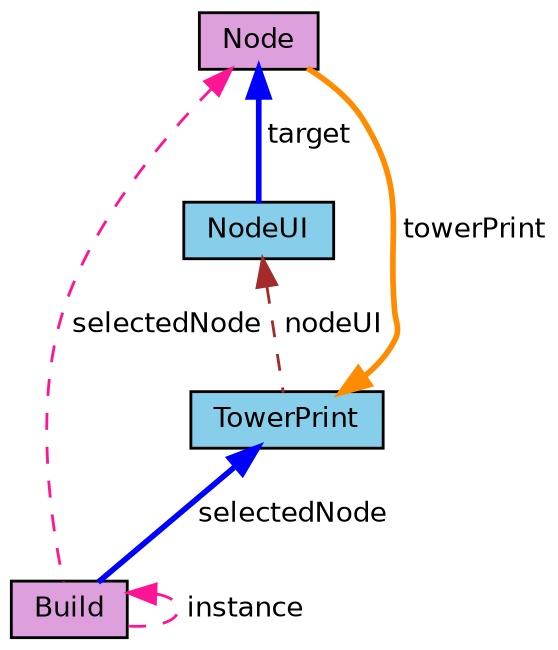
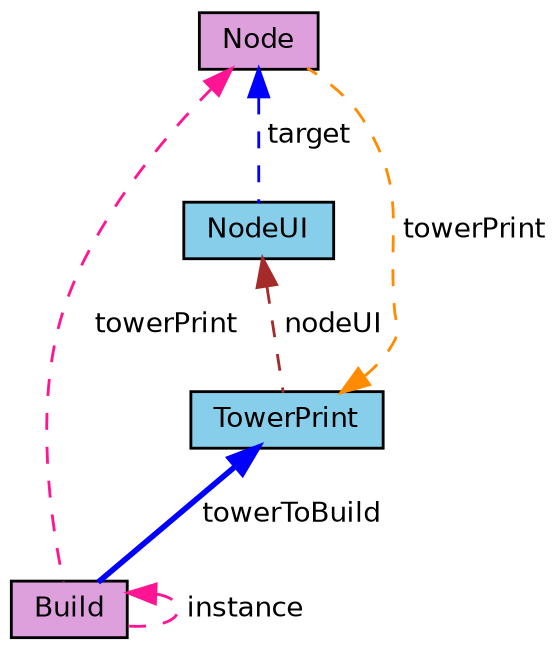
edge "NodeUI" -> "Node": style bold -> dashed
edge "Node" -> "TowerPrint": style bold -> dashed
edge "Build" -> "Node": label " selectedNode" -> " towerPrint"
edge "Build" -> "TowerPrint": label " selectedNode" -> " towerToBuild"
